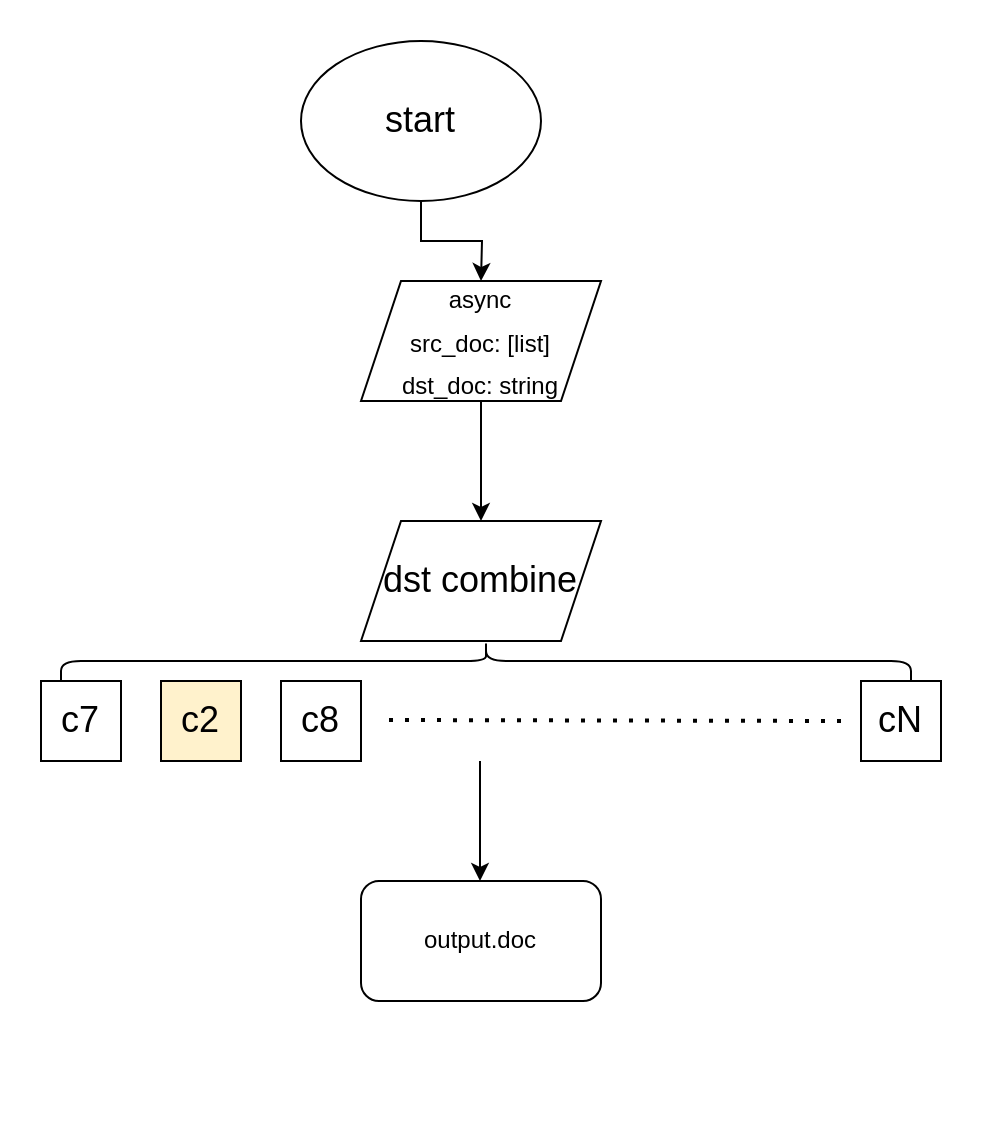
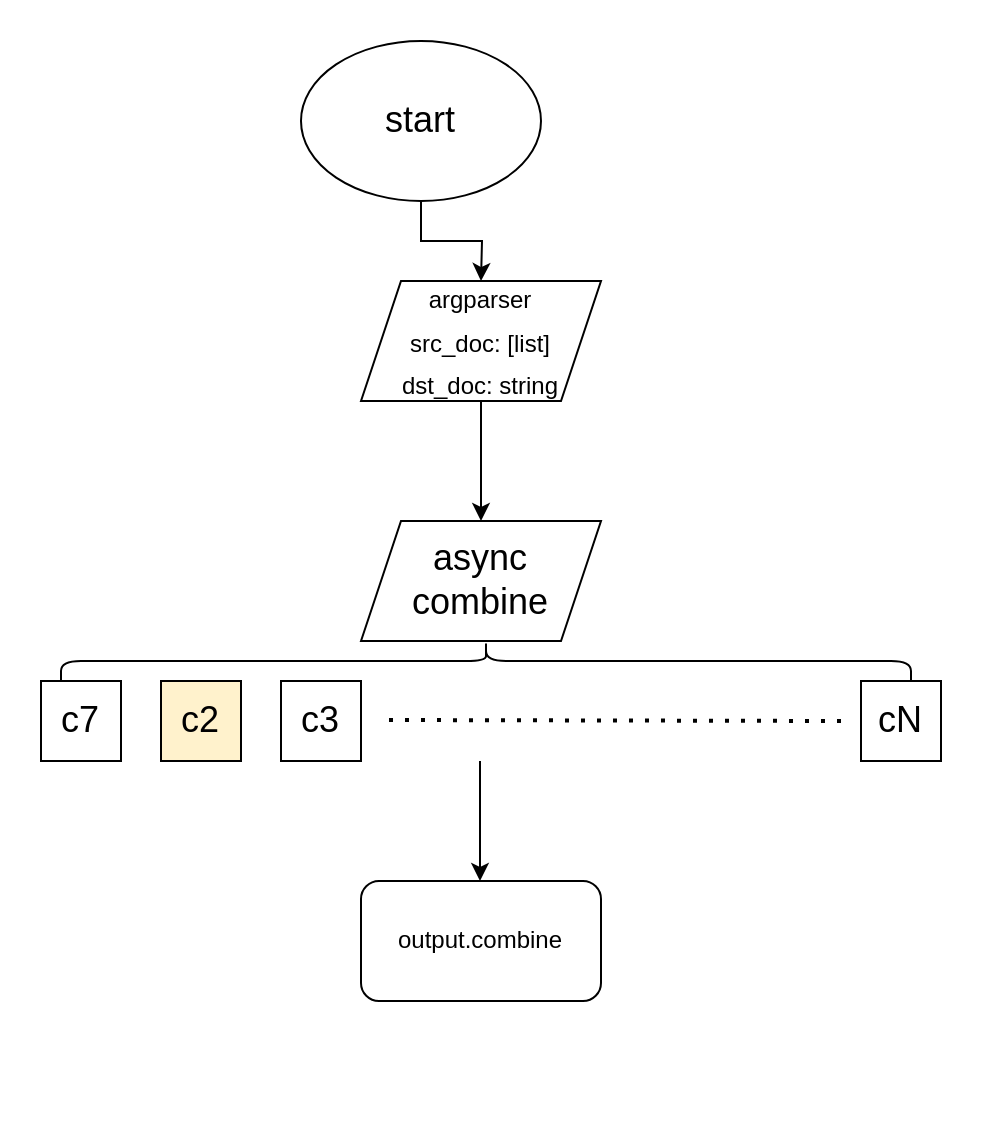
node "asyncsrc_doc: [list]dst_doc: string": label "asyncsrc_doc: [list]dst_doc: string" -> "argparsersrc_doc: [list]dst_doc: string"
node "dst combine": label "dst combine" -> "async combine"
node "c8": label "c8" -> "c3"
node "output.doc": label "output.doc" -> "output.combine"
